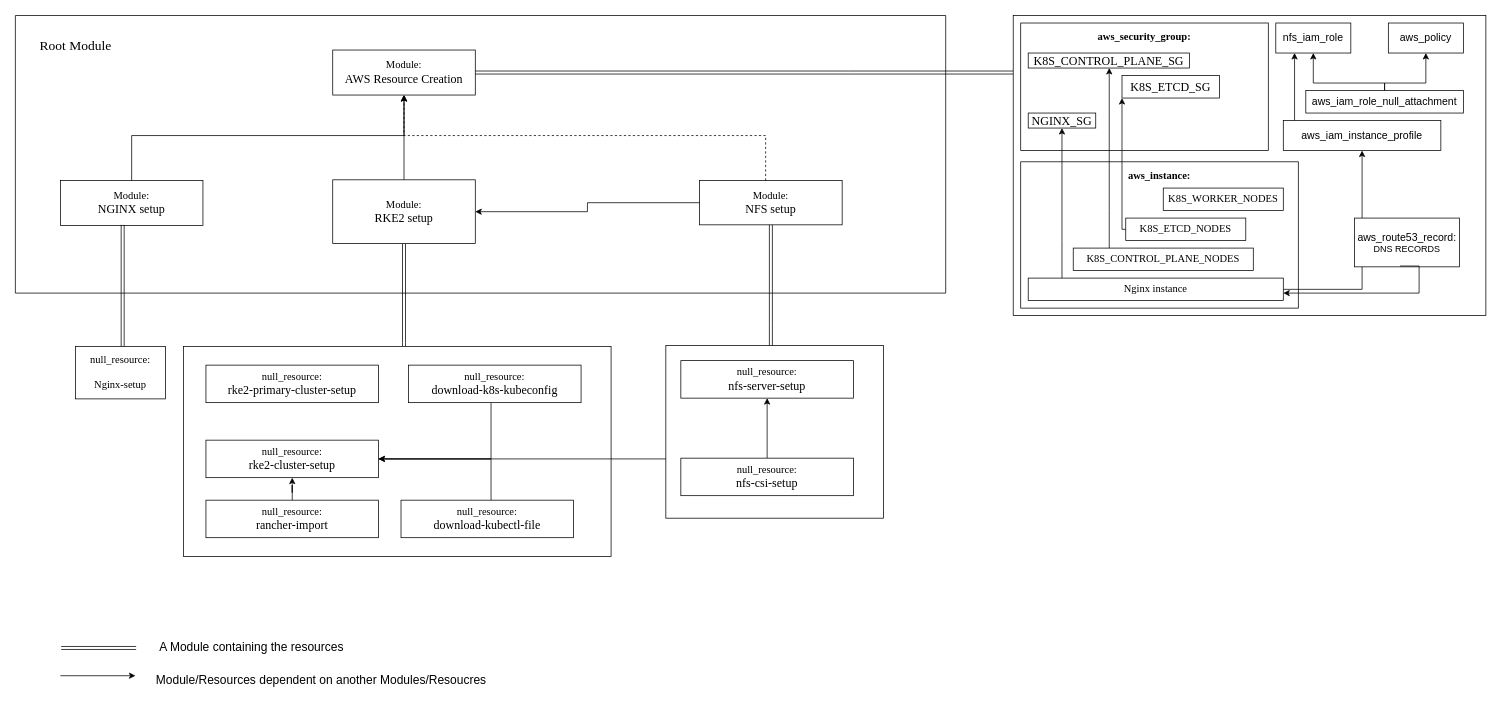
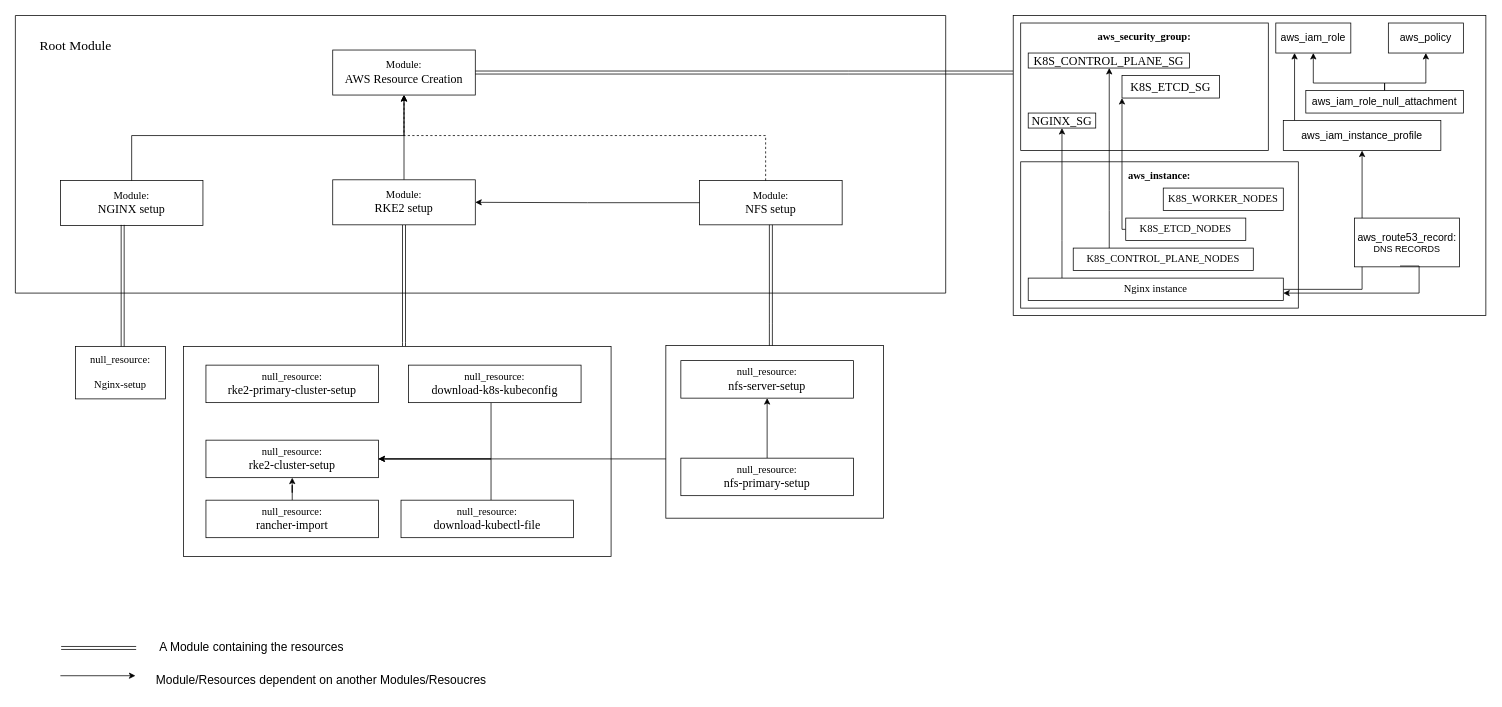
node "nfs_iam_role": label "nfs_iam_role" -> "aws_iam_role"
node "Module: RKE2 setup": size 143x64 -> 143x45
node "null_resource: nfs-csi-setup": label "null_resource: nfs-csi-setup" -> "null_resource: nfs-primary-setup"
